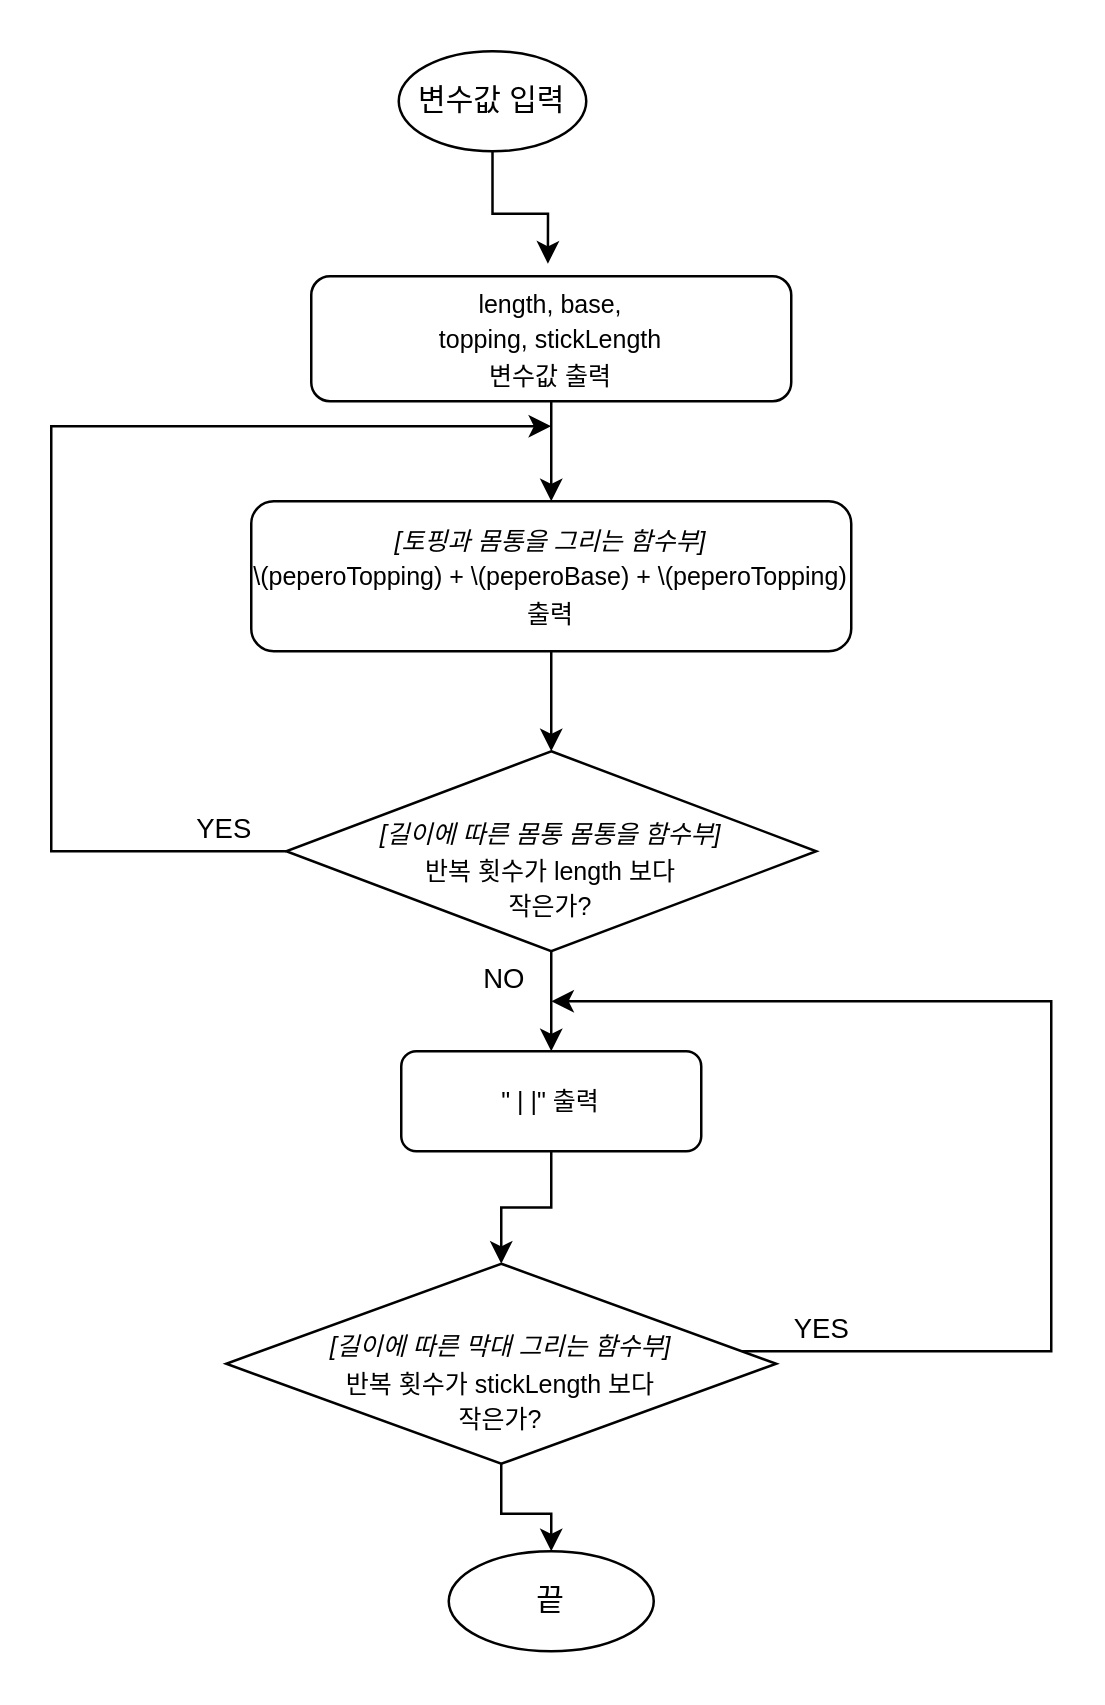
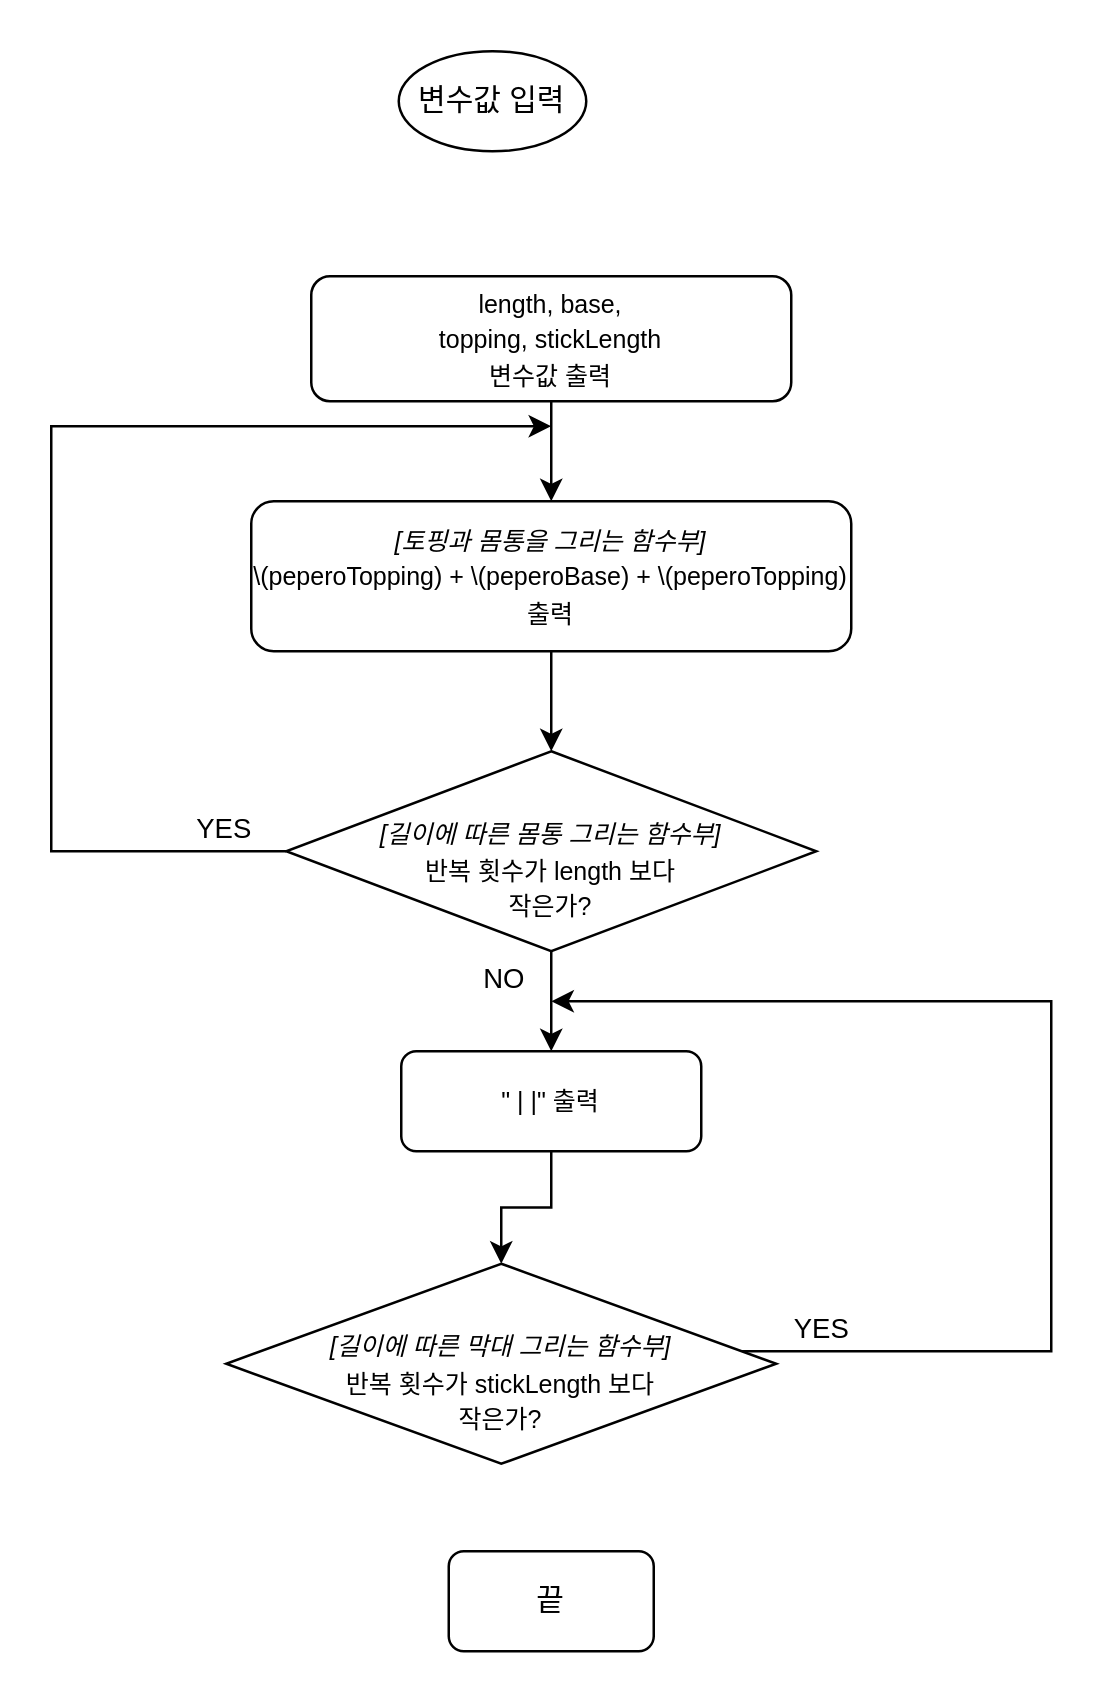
edge "변수값 입력" -> "length, base, topping, stickLength 변수값 출력": removed
node "[길이에 따른 몸통 몸통을 함수부] 반복 횟수가 length 보다 작은가?": label "[길이에 따른 몸통 몸통을 함수부] 반복 횟수가 length 보다 작은가?" -> "[길이에 따른 몸통 그리는 함수부] 반복 횟수가 length 보다 작은가?"
edge "[길이에 따른 막대 그리는 함수부] 반복 횟수가 stickLength 보다 작은가?" -> "끝": removed
node "끝": shape ellipse -> rounded rectangle
